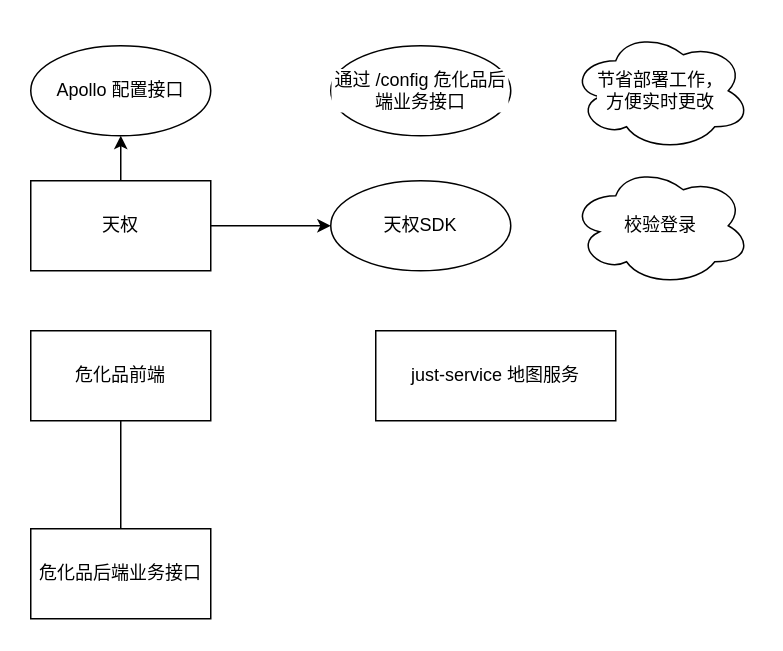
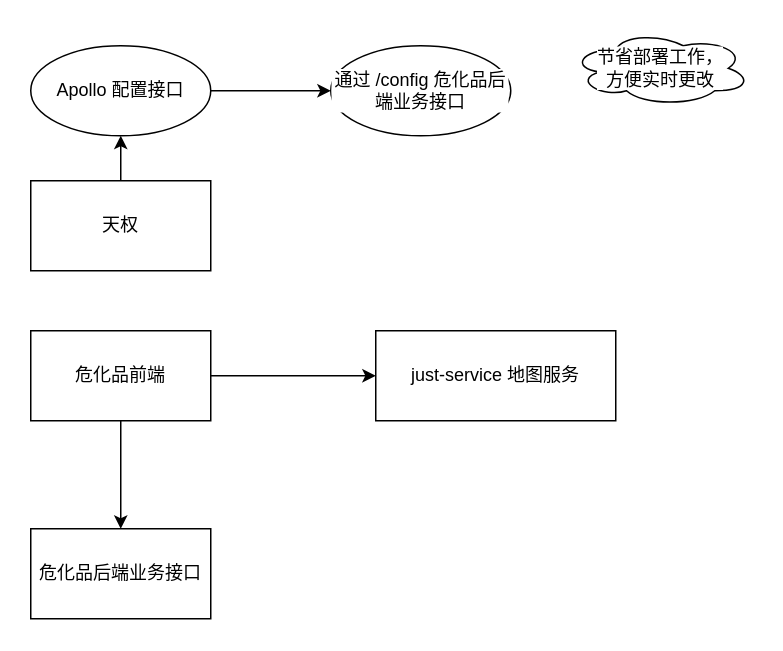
edge "Apollo 配置接口" -> "通过 /config 危化品后端业务接口": added
node "节省部署工作， 方便实时更改": size 180x120 -> 180x75
edge "天权" -> "天权SDK": removed
node "天权SDK": removed
node "校验登录": removed
edge "危化品前端" -> "just-service 地图服务": added
edge "危化品前端" -- "危化品后端业务接口": arrowhead none -> classic
